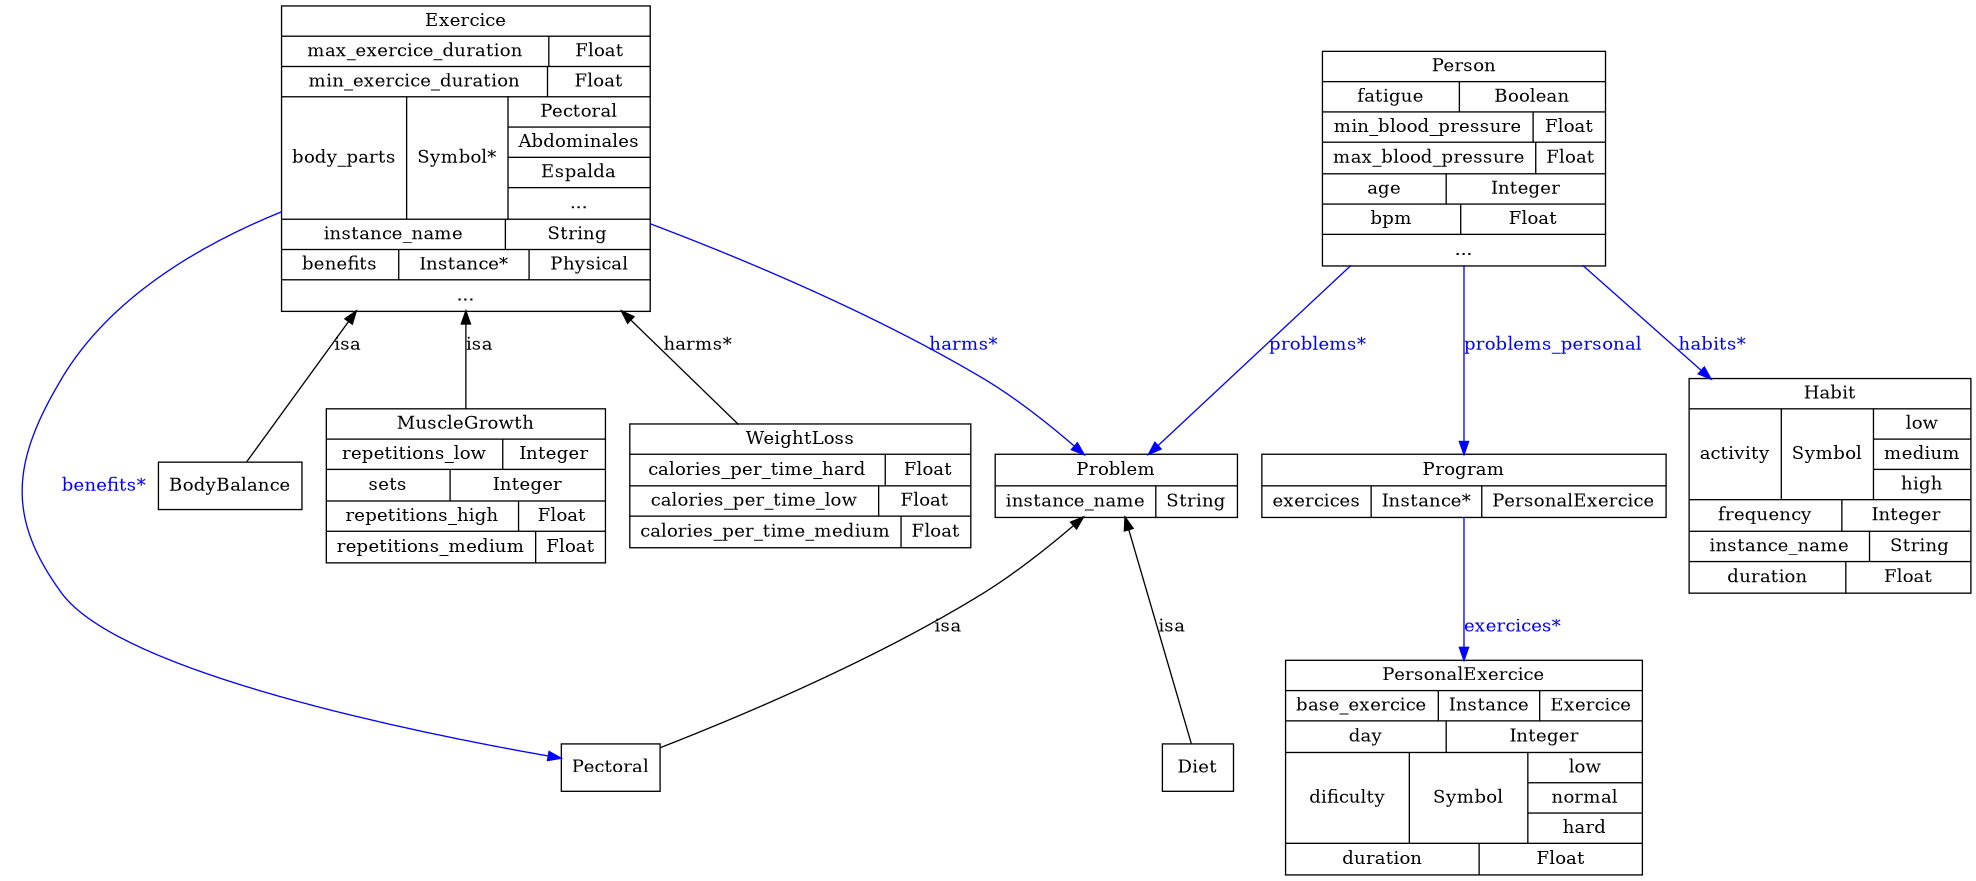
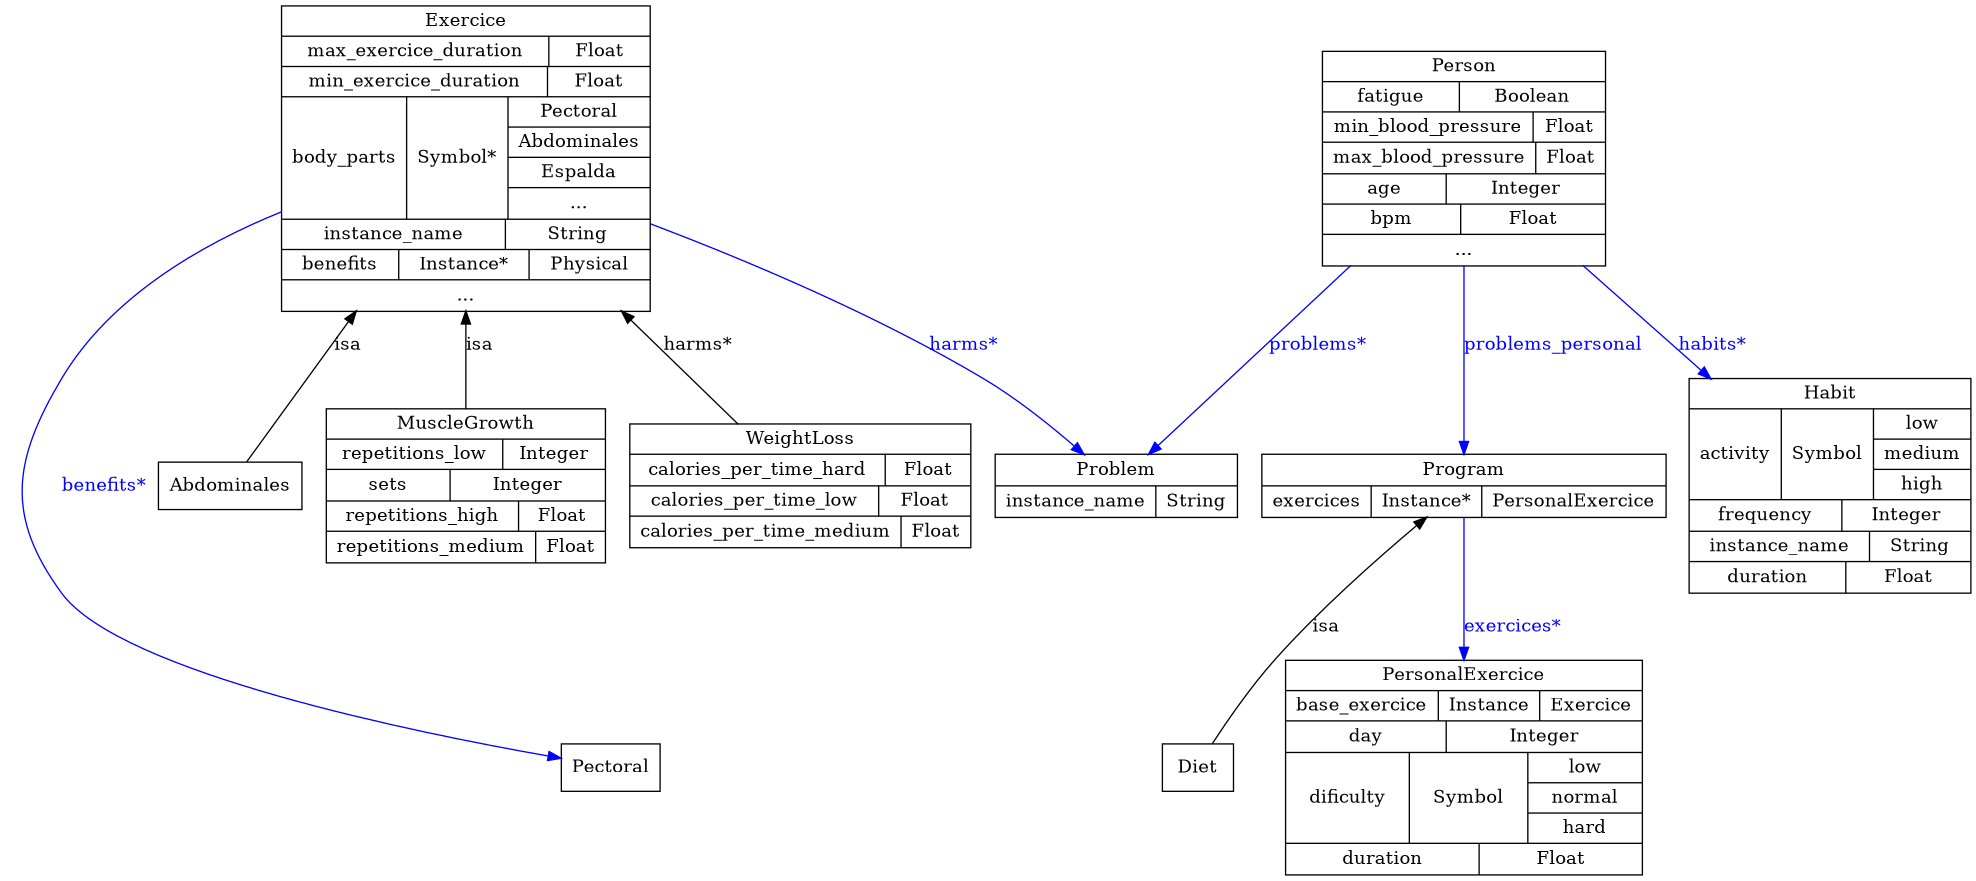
node "BodyBalance": label "BodyBalance" -> "Abdominales"
edge "Diet" -> "Problem": now "Diet" -> "Program"
edge "Pectoral" -> "Problem": removed, label "isa"
